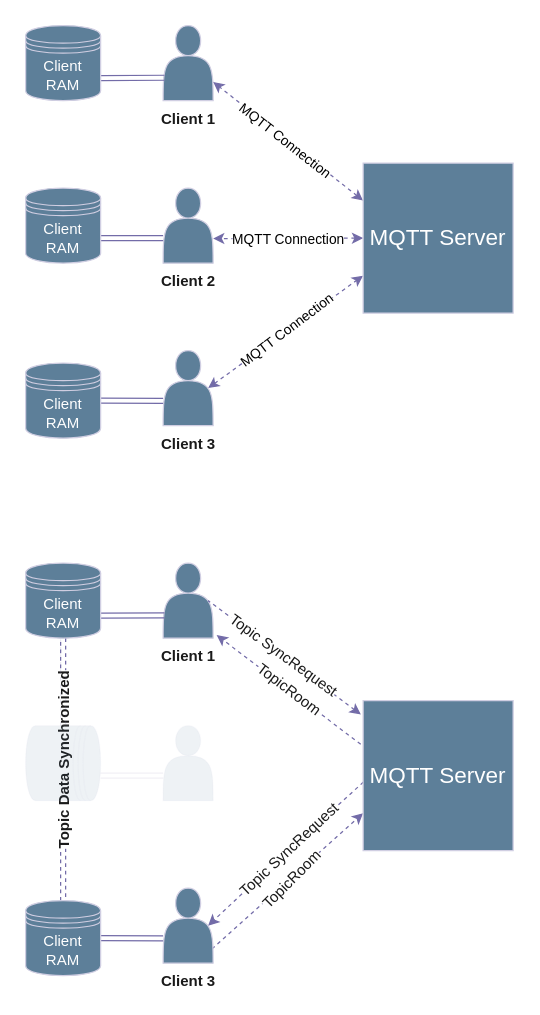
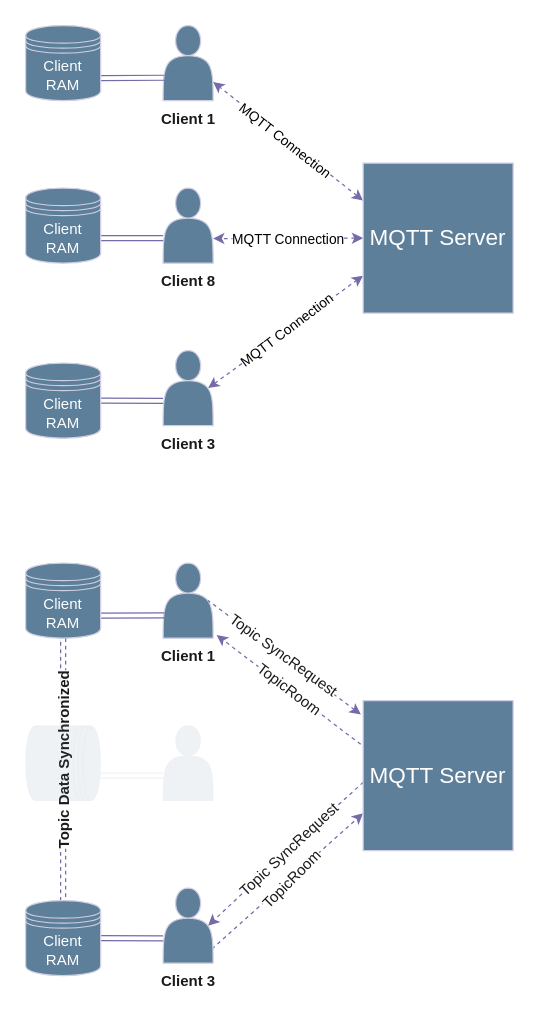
node "Client 2": label "Client 2" -> "Client 8"
